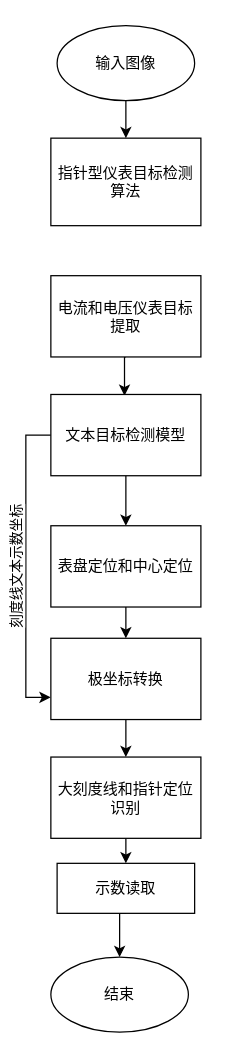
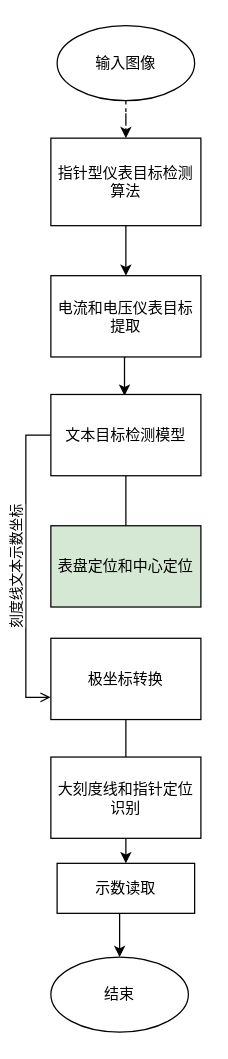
edge "输入图像" -> "指针型仪表目标检测算法": style solid -> dashed
edge "指针型仪表目标检测算法" -> "电流和电压仪表目标提取": added
edge "文本目标检测模型" -> "表盘定位和中心定位": arrowhead classic -> none
node "表盘定位和中心定位": fillcolor #ffffff -> #d5e8d4
edge "表盘定位和中心定位" -> "极坐标转换": removed
edge "文本目标检测模型" -> "极坐标转换": arrowhead classic -> open
edge "极坐标转换" -> "大刻度线和指针定位识别": arrowhead classic -> none
